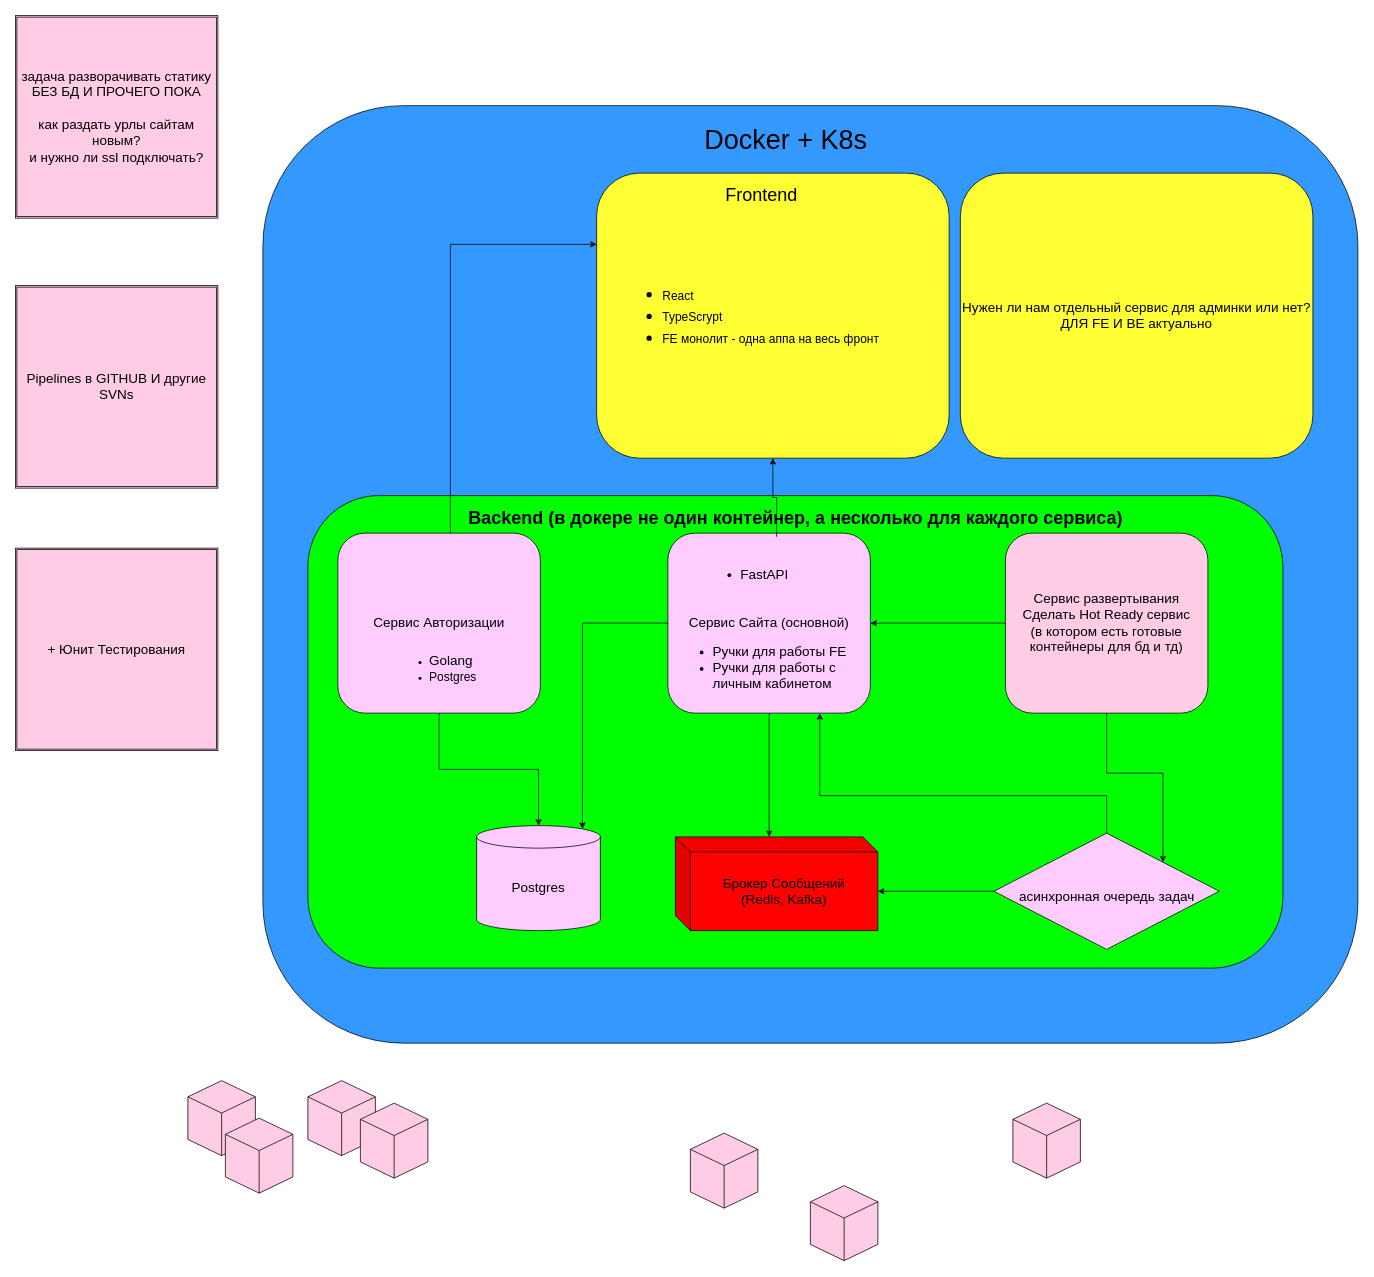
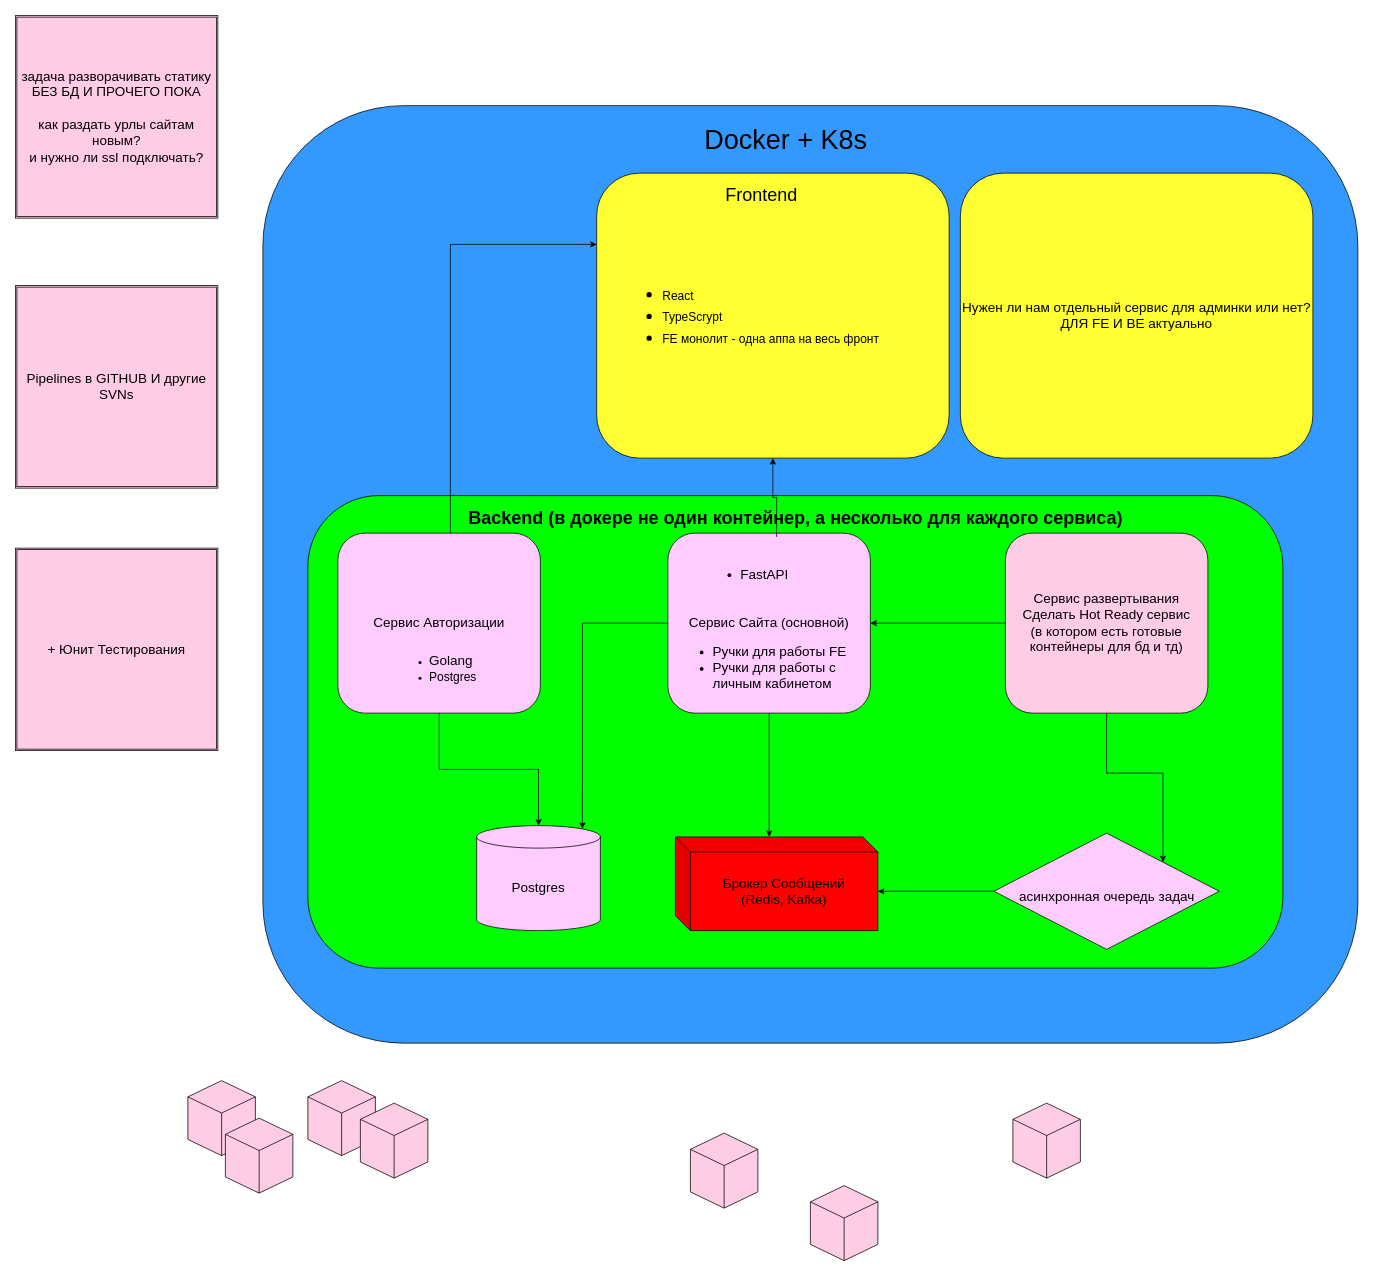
edge "асинхронная очередь задач" -> "Сервис Сайта (основной)": removed
